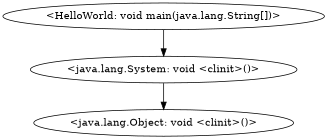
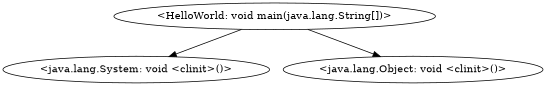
edge "<java.lang.System: void <clinit>()>" -> "<java.lang.Object: void <clinit>()>": now "<HelloWorld: void main(java.lang.String[])>" -> "<java.lang.Object: void <clinit>()>"
